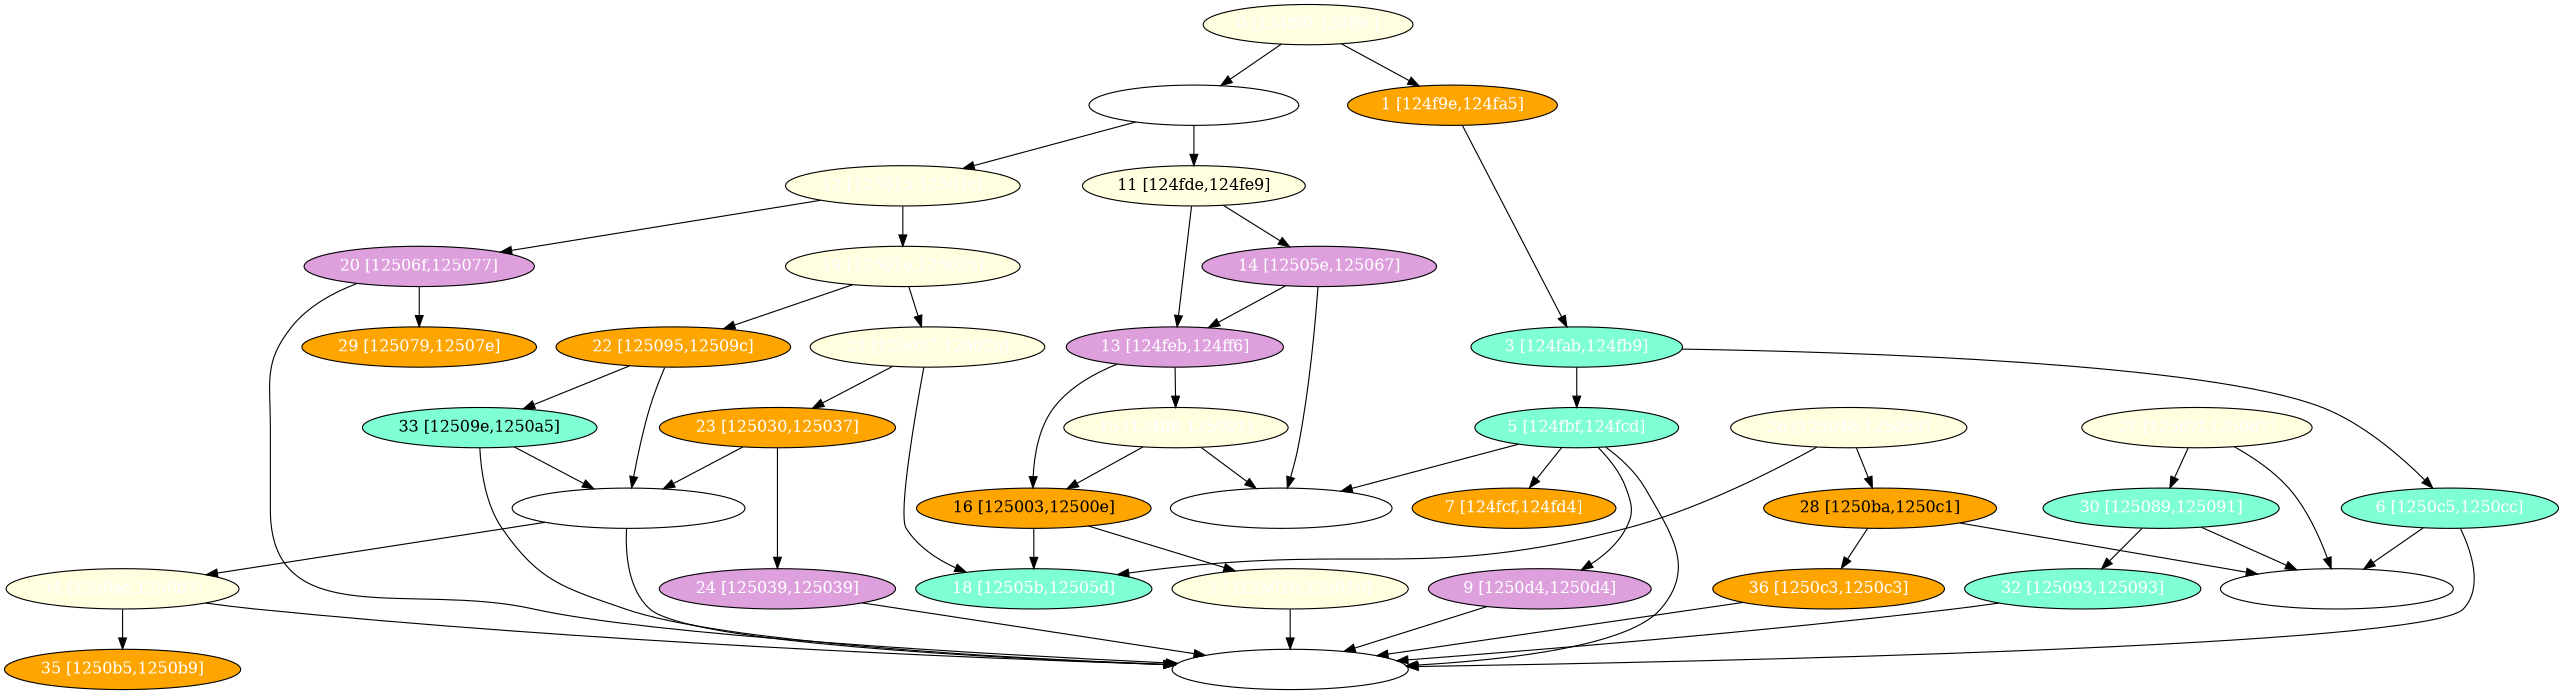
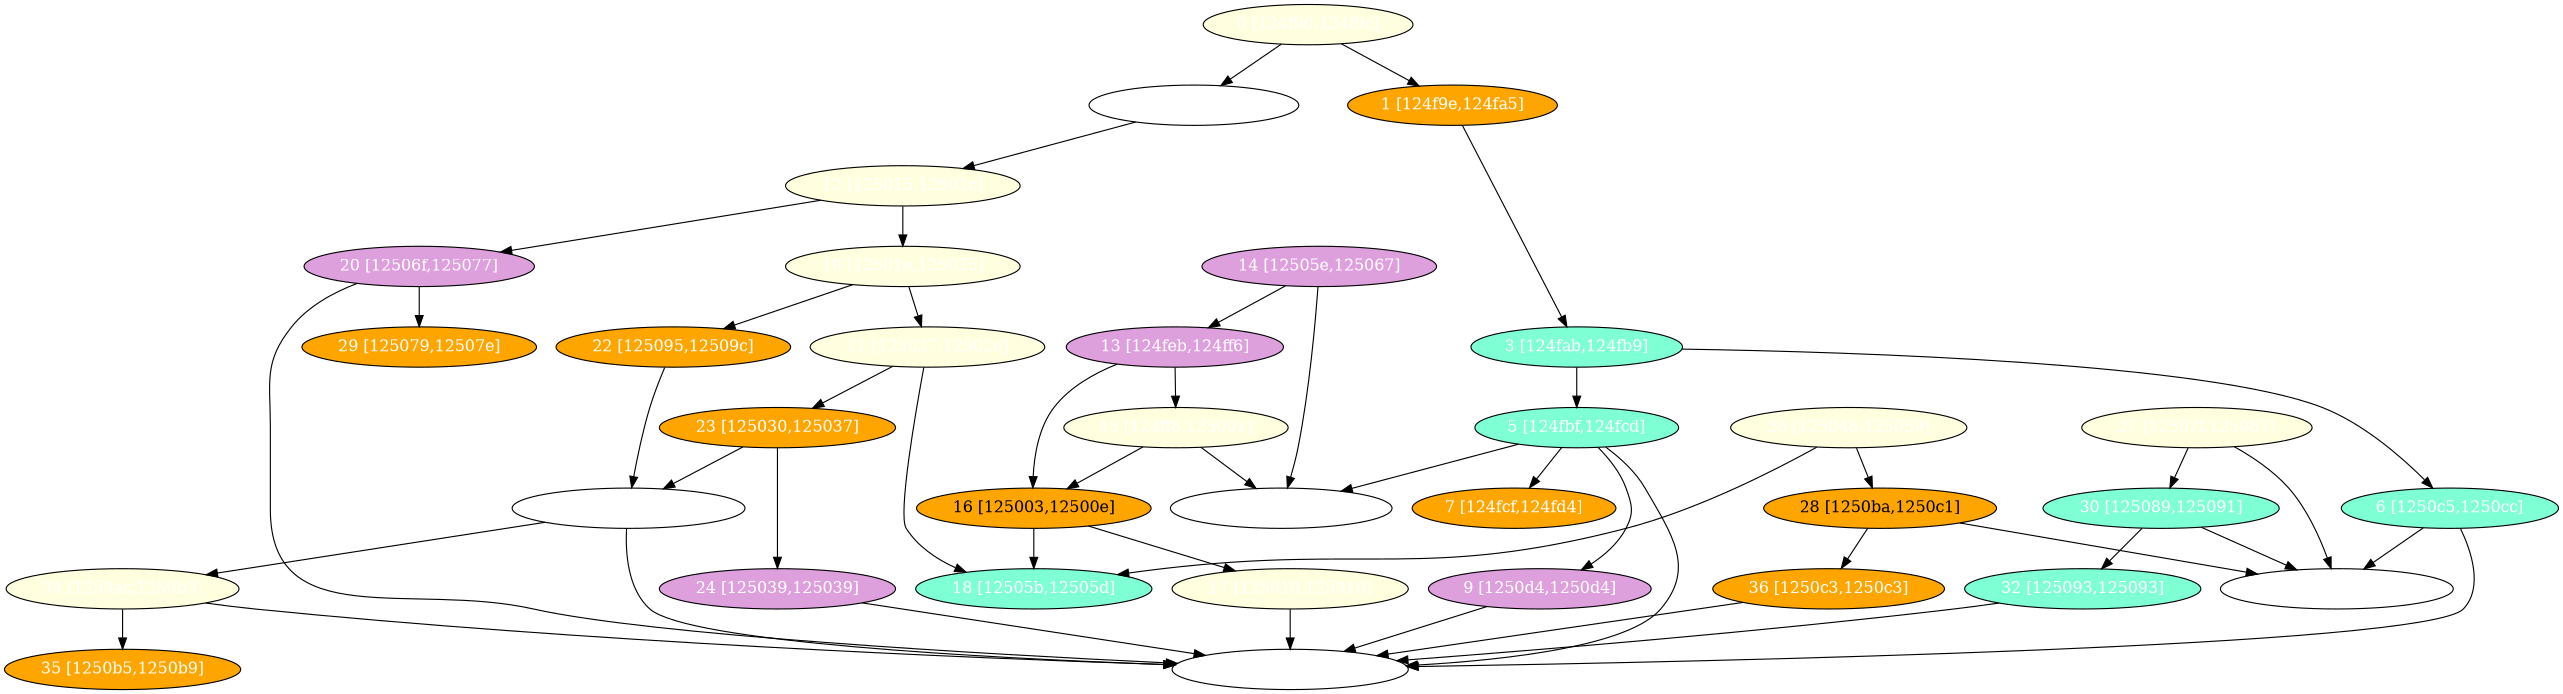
node "11 [124fde,124fe9]": removed
node "33 [12509e,1250a5]": removed
